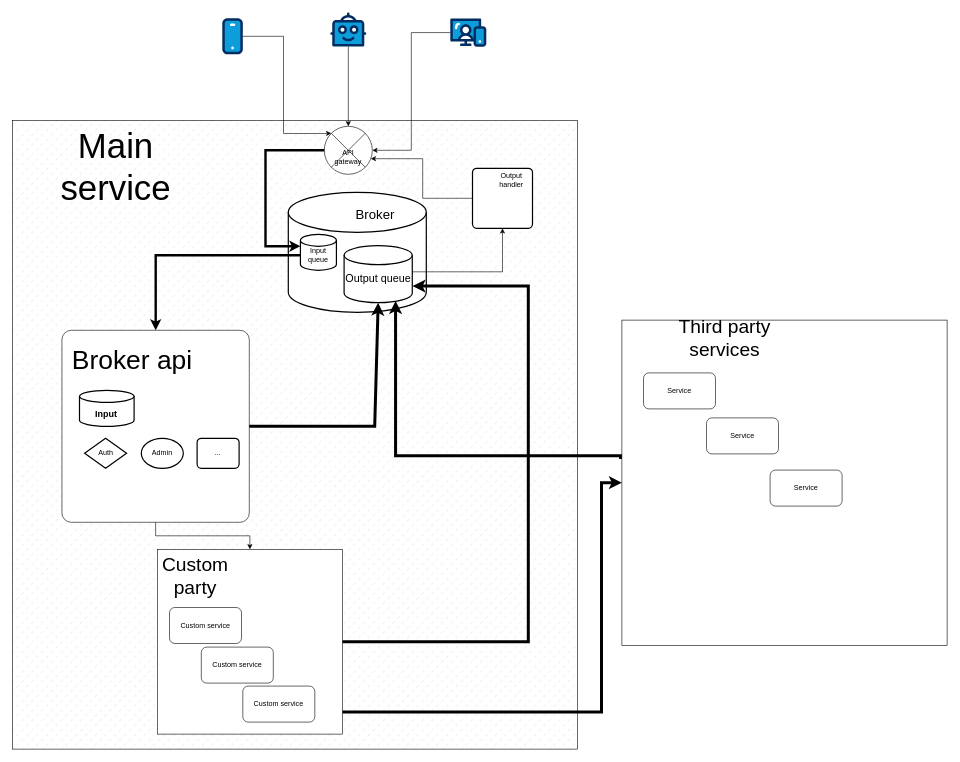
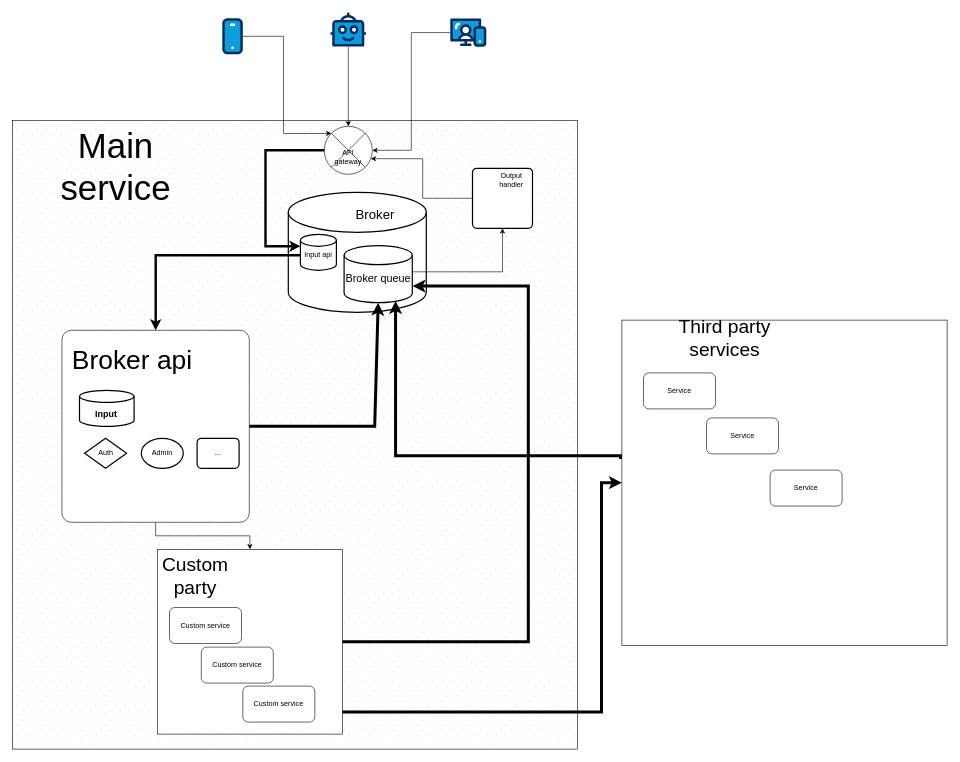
node "Input queue": label "Input queue" -> "Input api"
node "Output queue": label "Output queue" -> "Broker queue"
